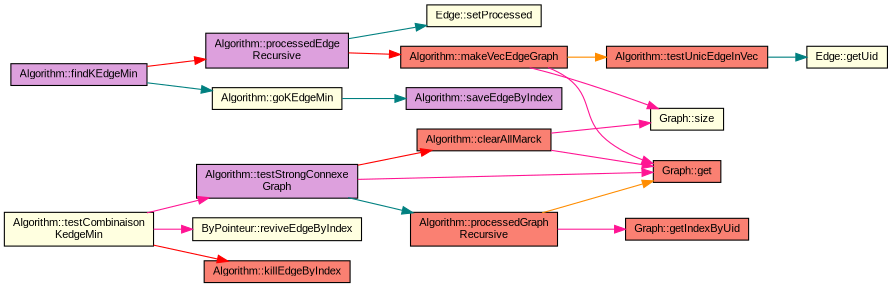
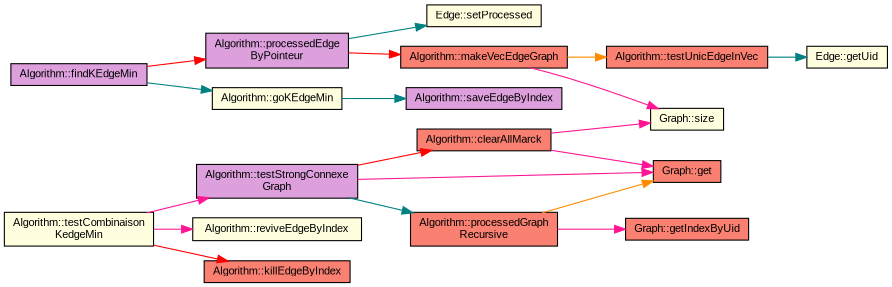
node "Algorithm::processedEdge Recursive": label "Algorithm::processedEdge Recursive" -> "Algorithm::processedEdge ByPointeur"
edge "Algorithm::makeVecEdgeGraph" -> "Graph::get": removed
node "ByPointeur::reviveEdgeByIndex": label "ByPointeur::reviveEdgeByIndex" -> "Algorithm::reviveEdgeByIndex"
